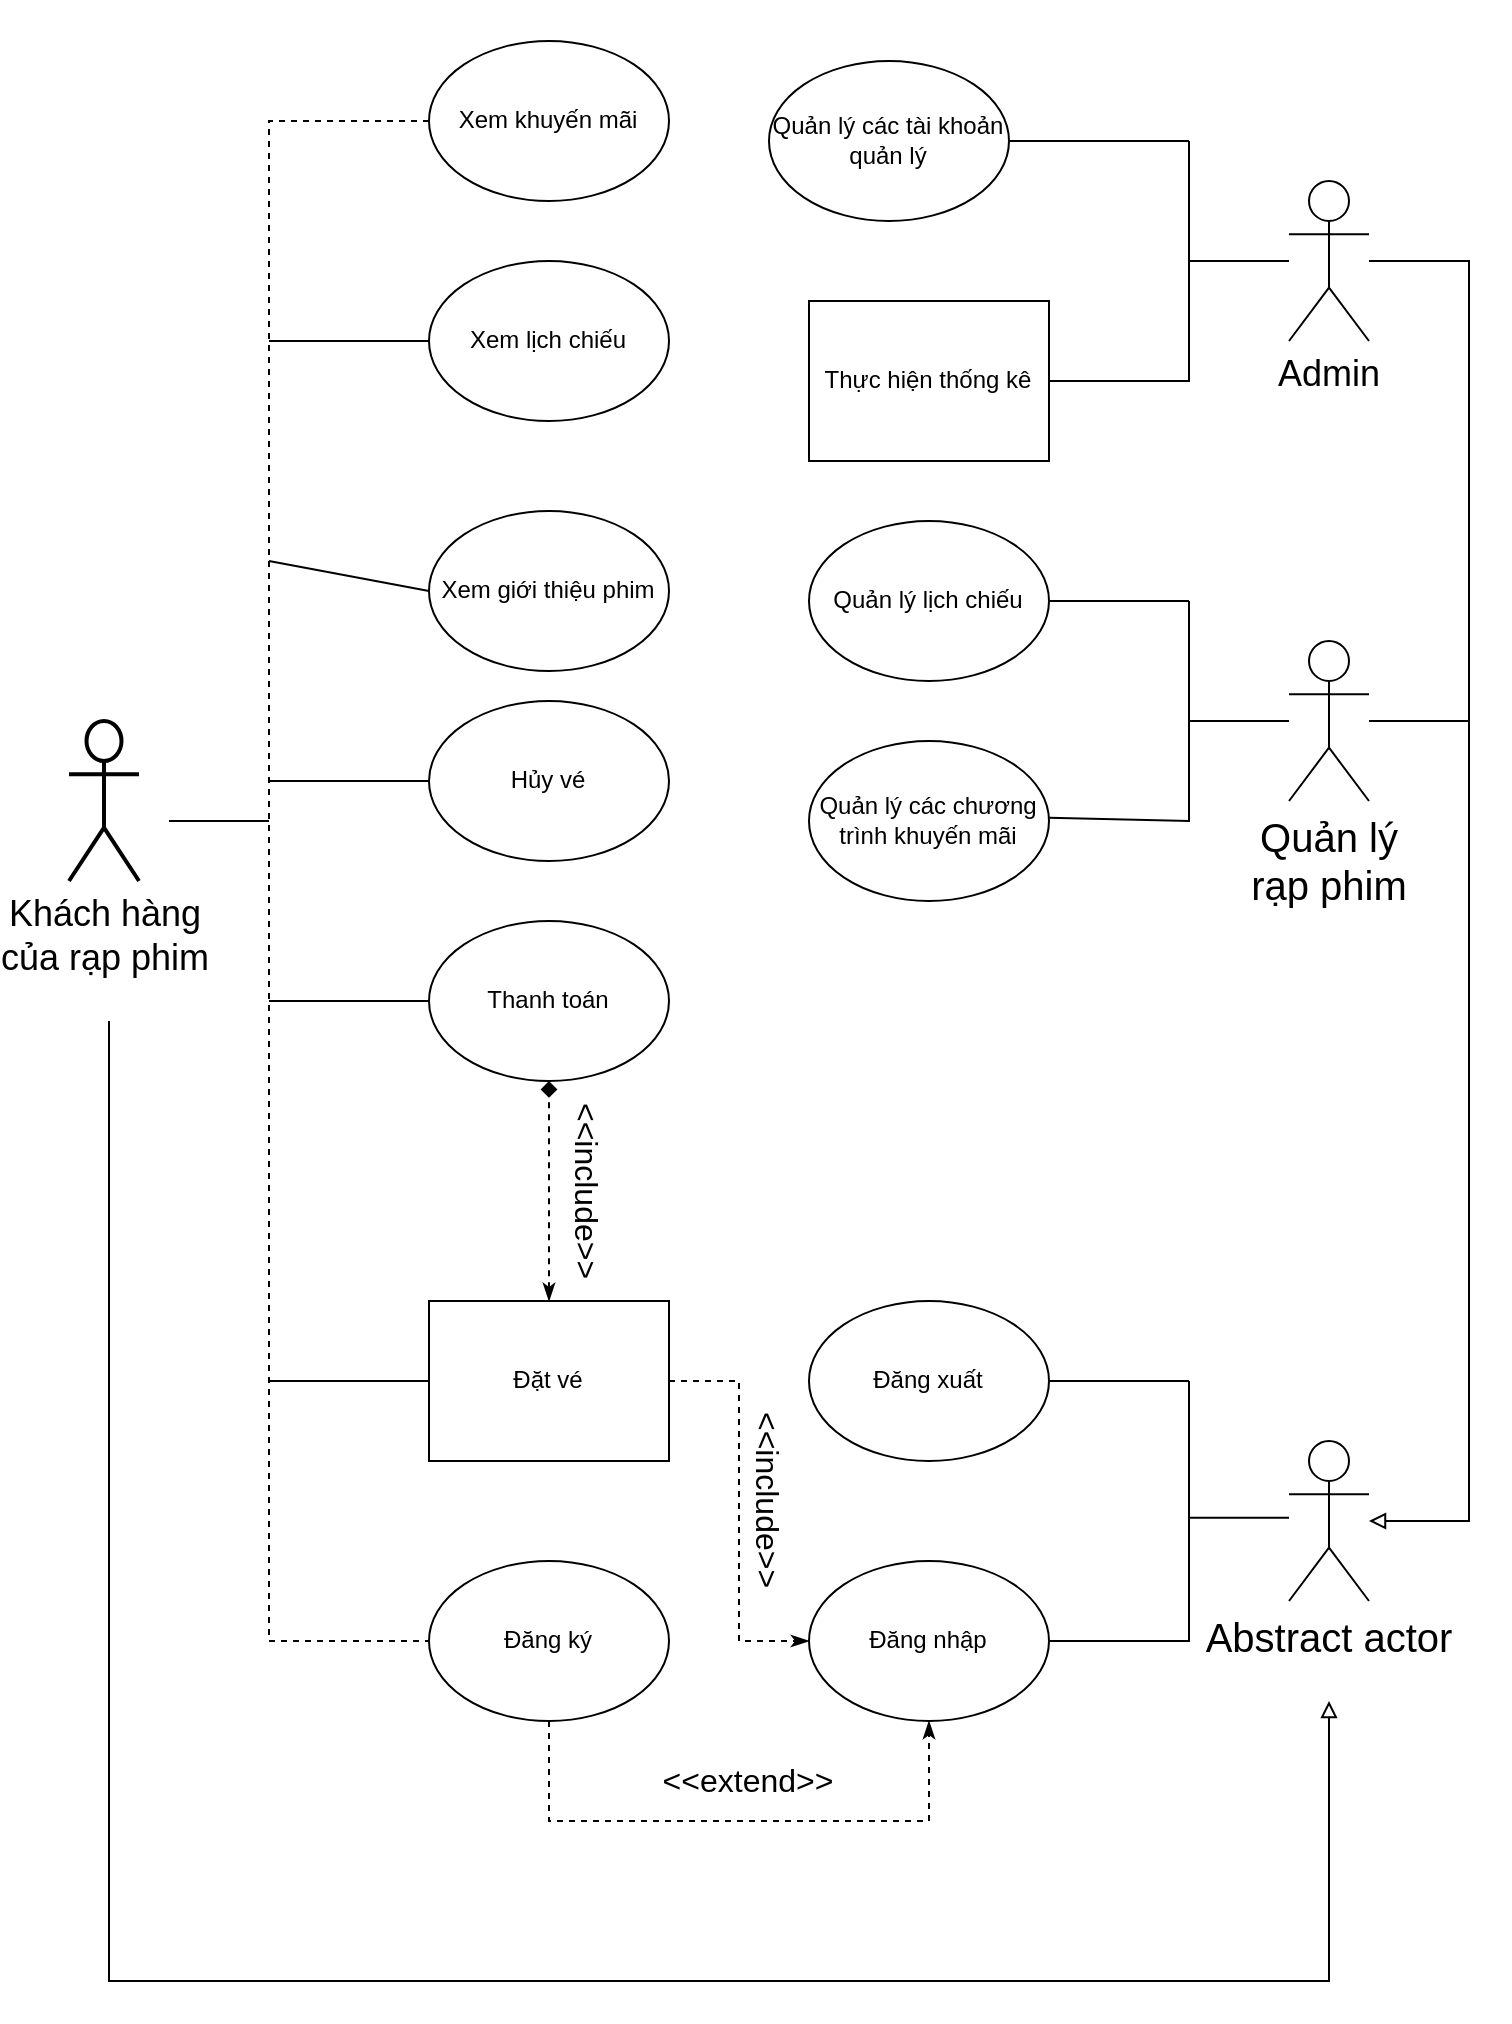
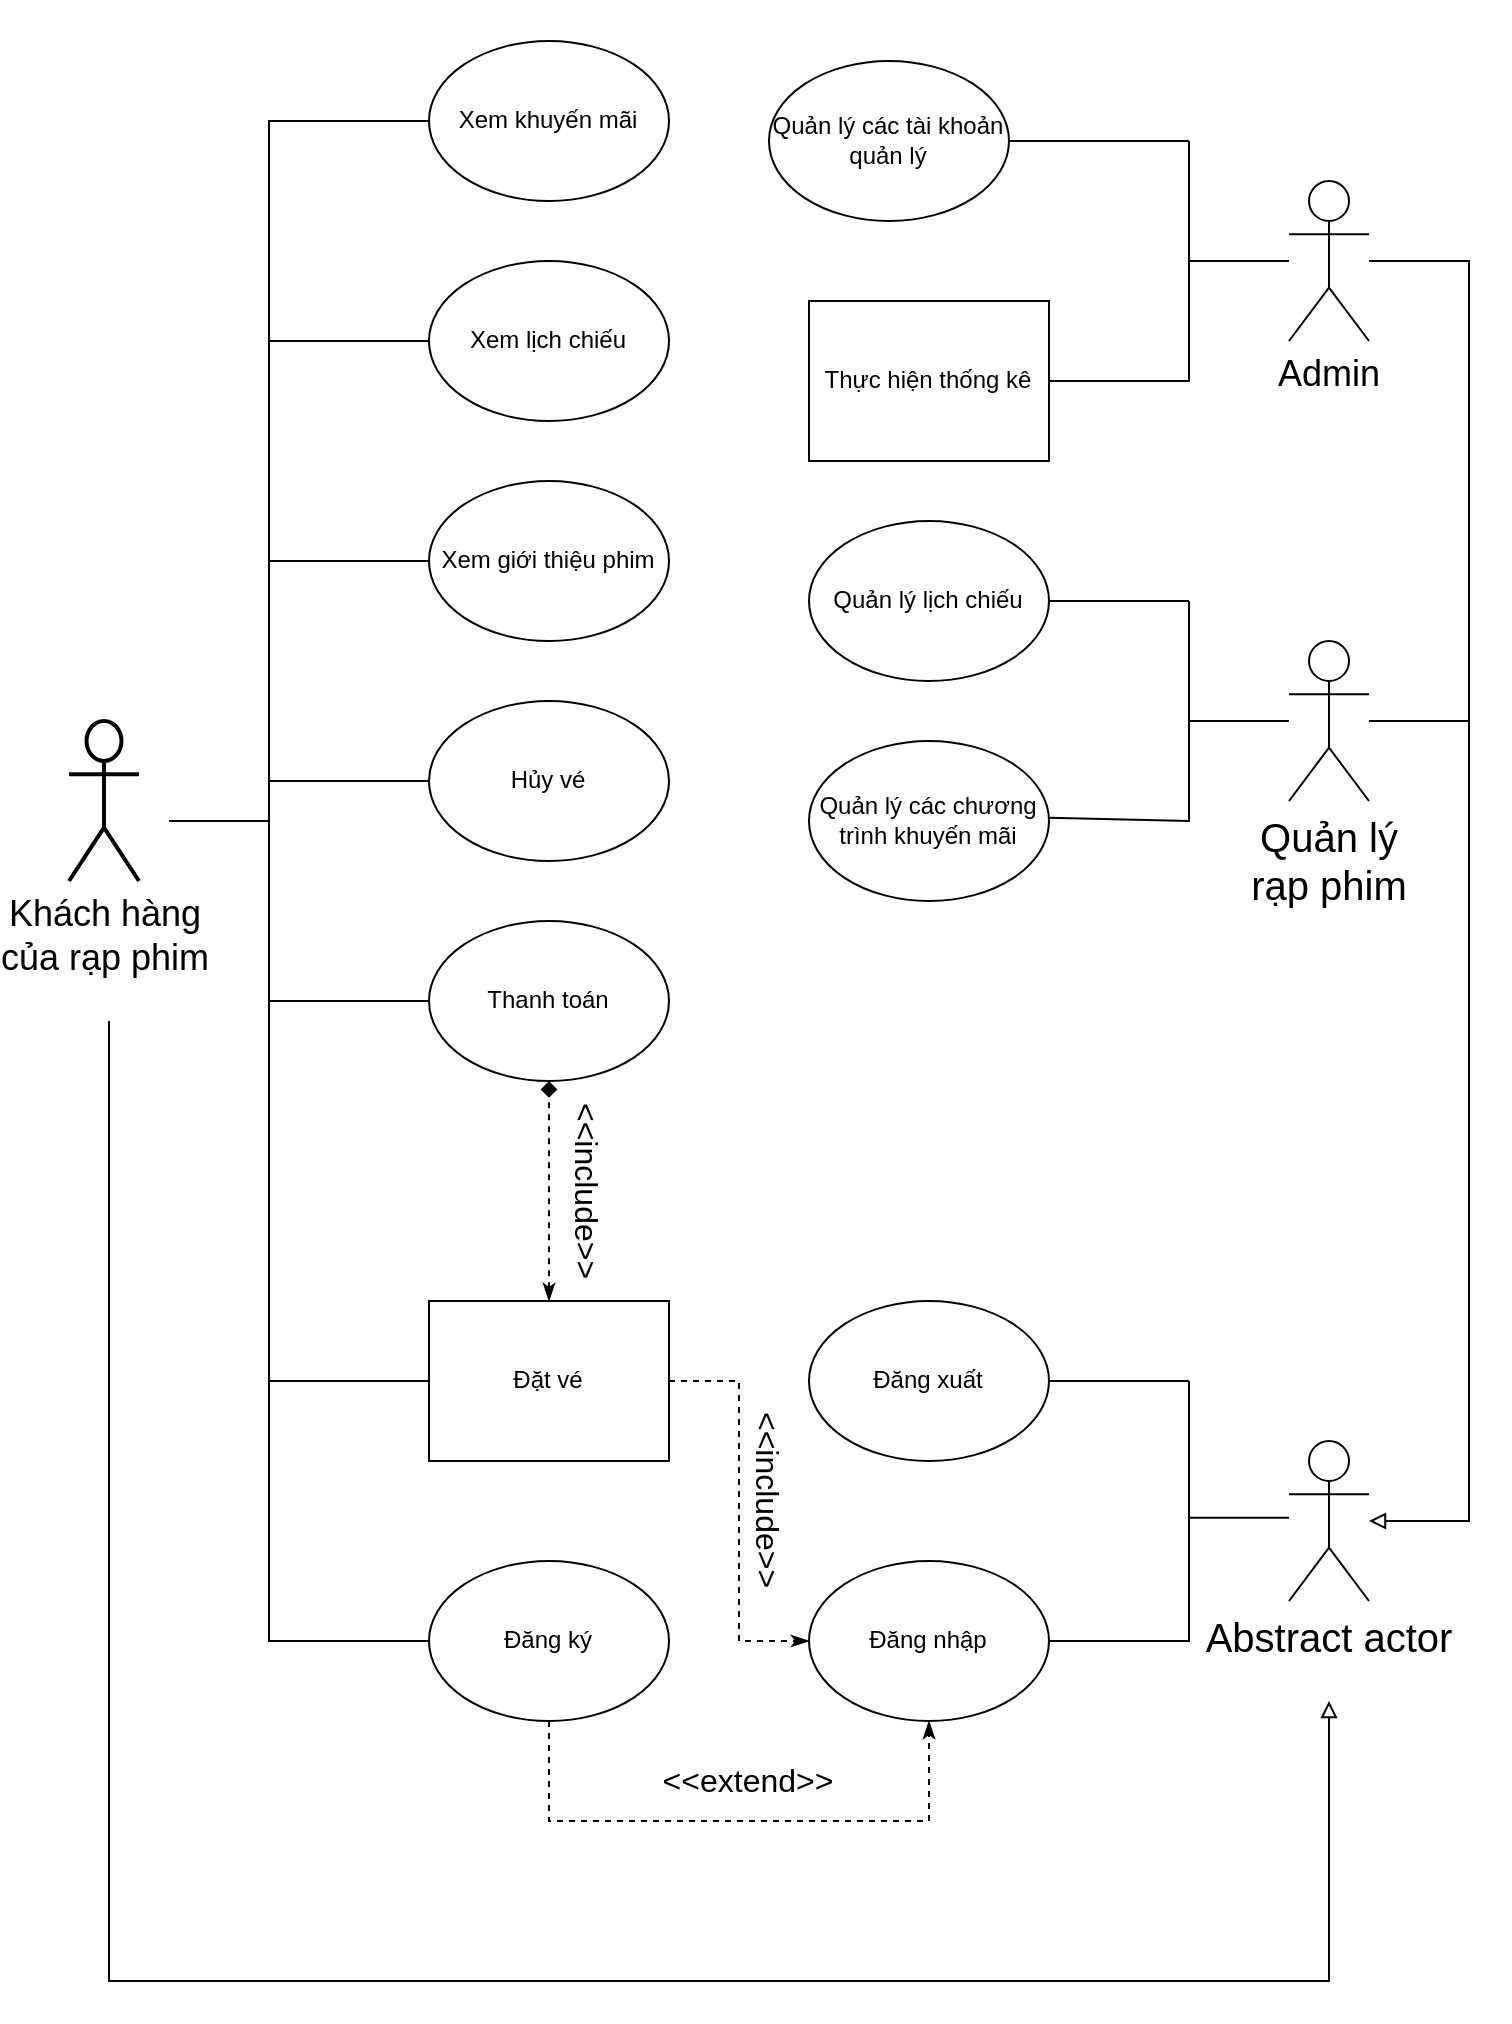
node "Xem giới thiệu phim": moved (549, 591) -> (549, 561)
edge "Xem khuyến mãi" -- "Đăng ký": style dashed -> solid
